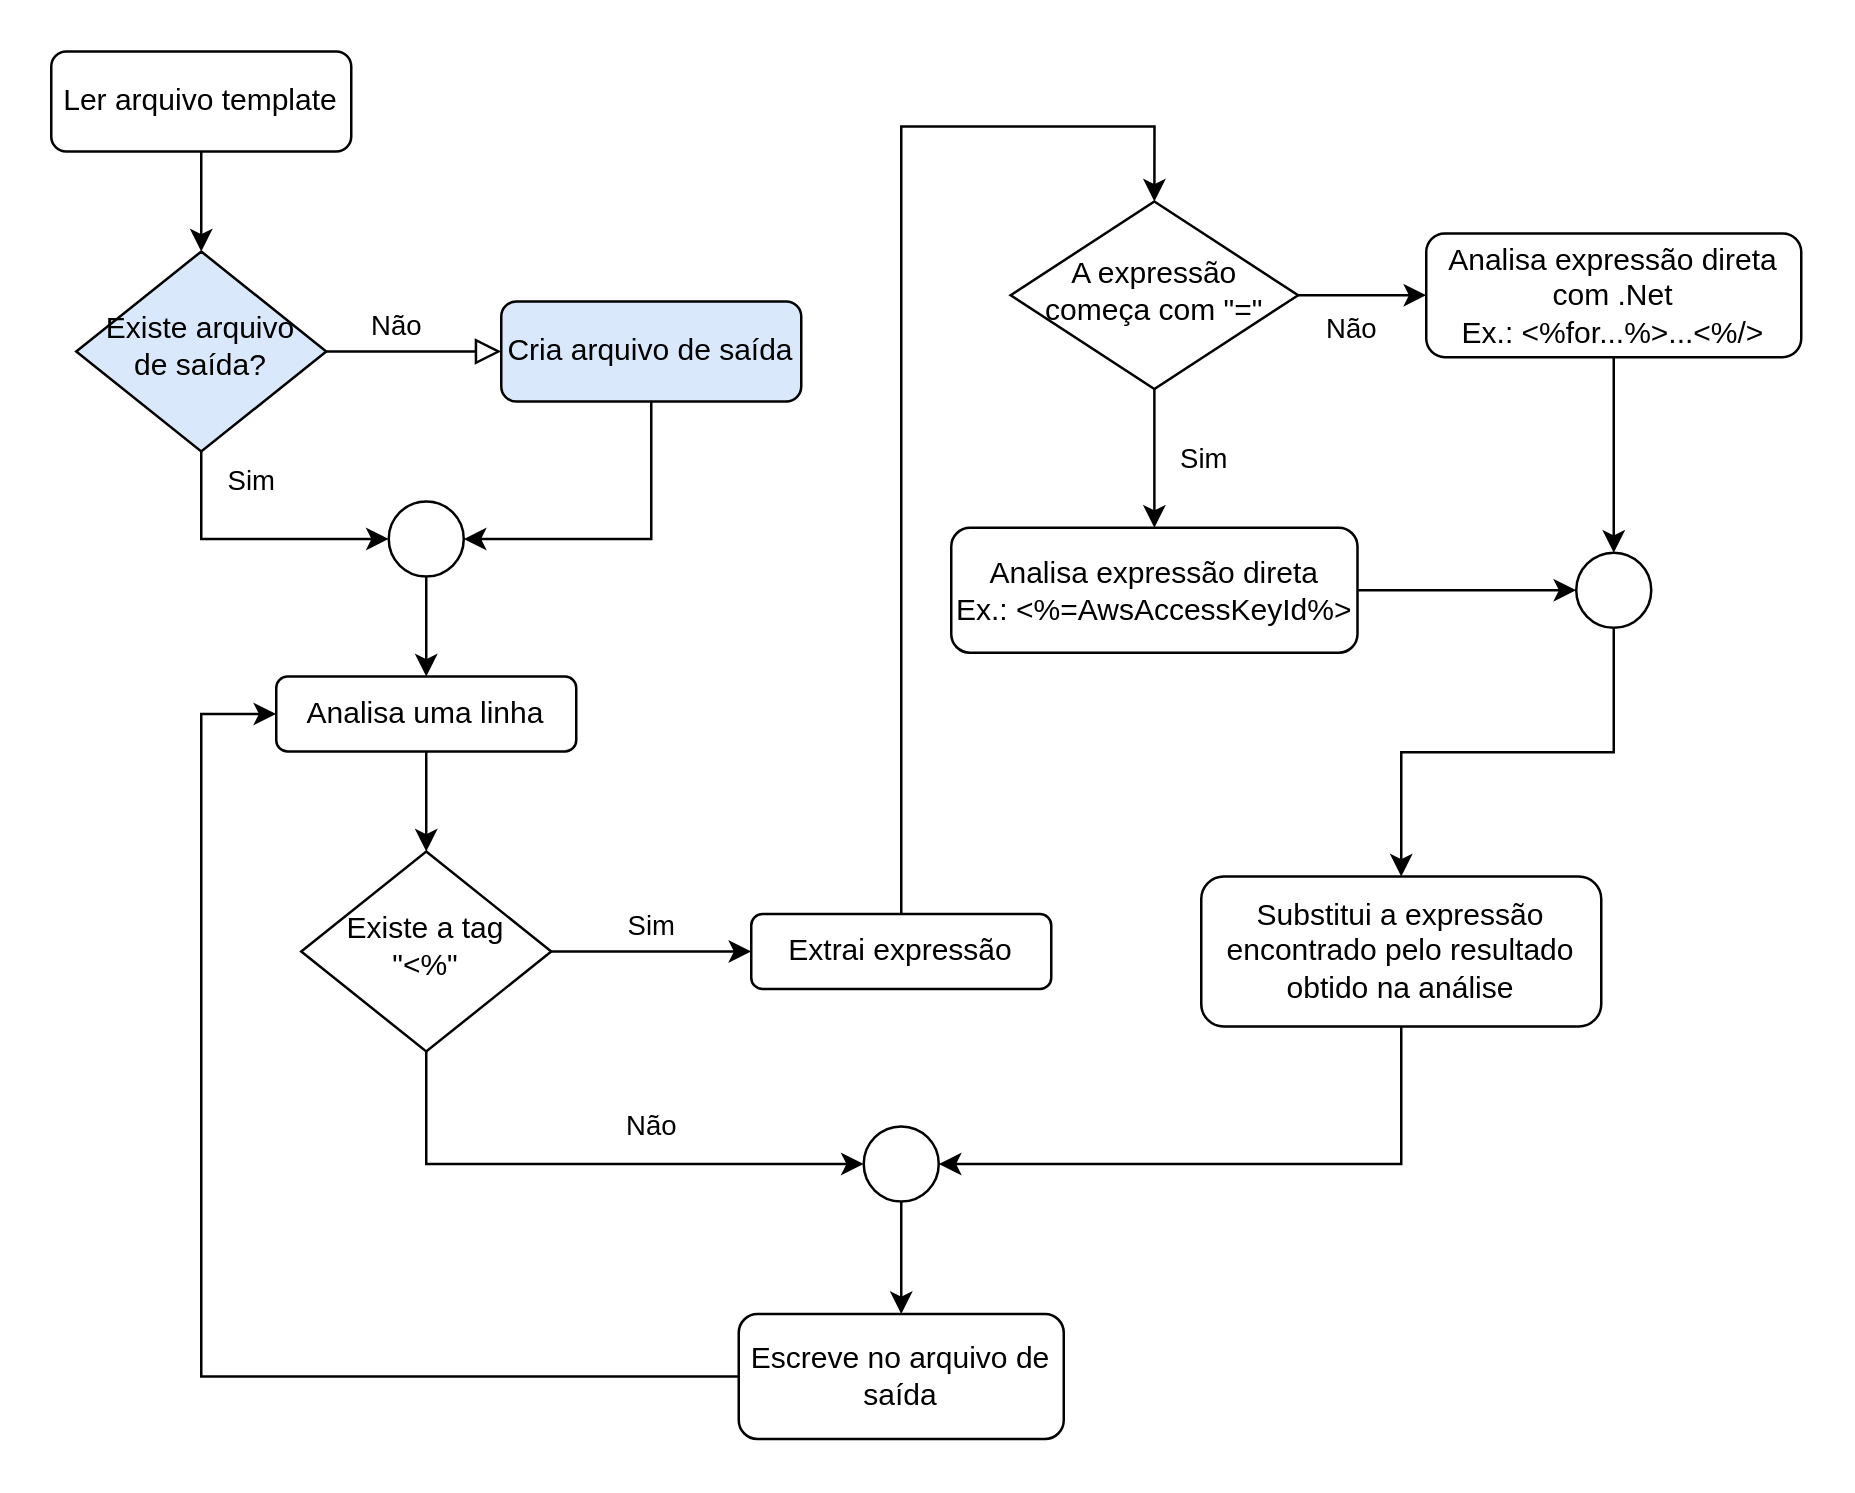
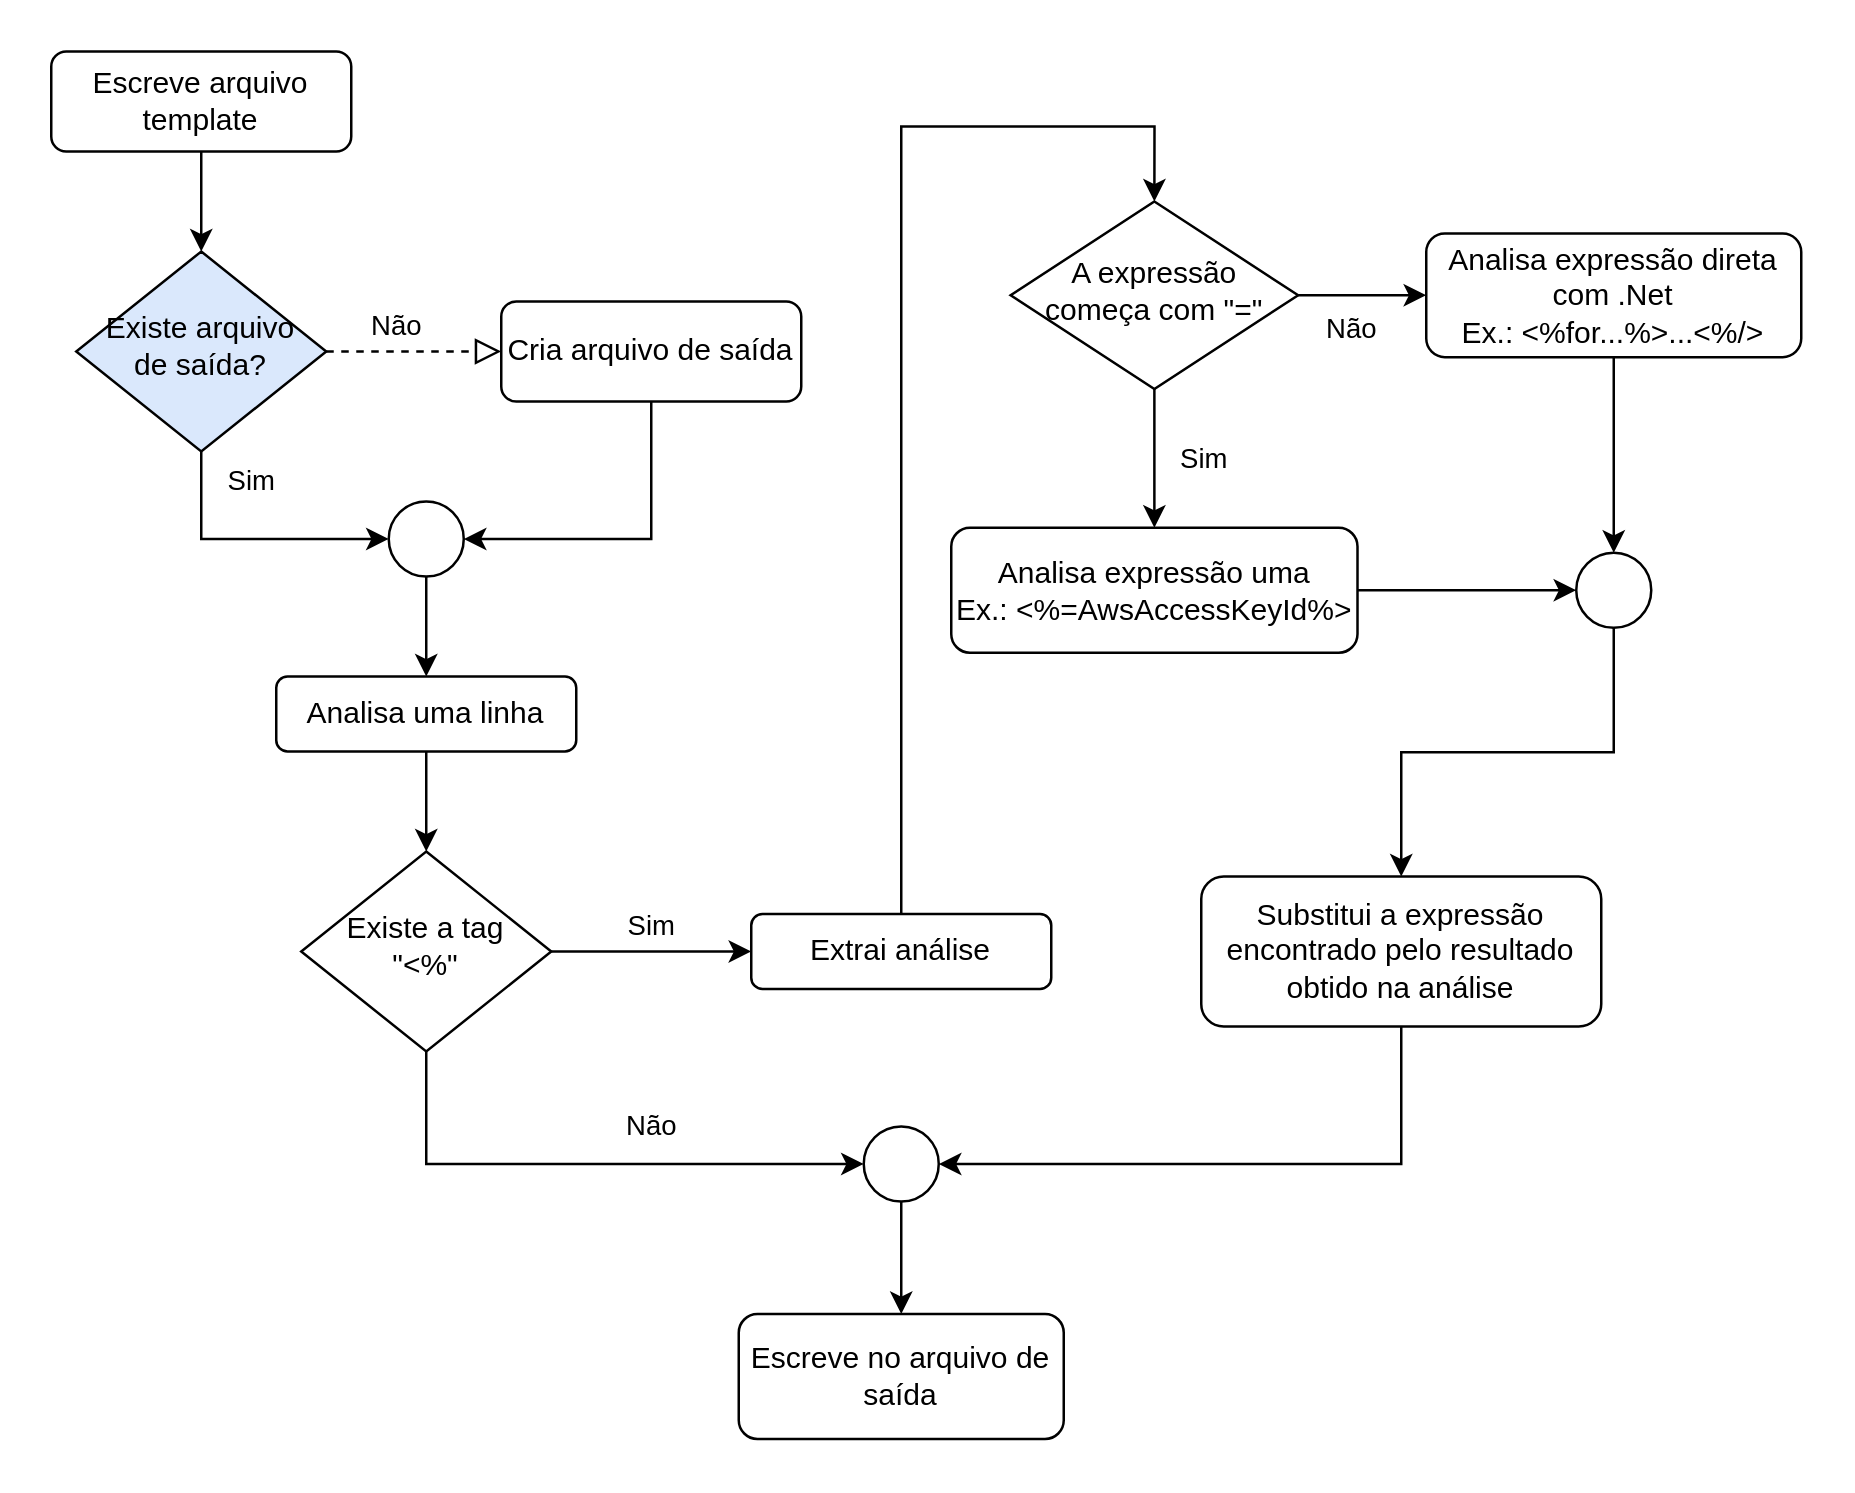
node "Ler arquivo template": label "Ler arquivo template" -> "Escreve arquivo template"
edge "Existe arquivo de saída?" -> "Cria arquivo de saída": style solid -> dashed
node "Cria arquivo de saída": fillcolor #dae8fc -> #ffffff
node "Analisa expressão direta Ex.: <%=AwsAccessKeyId%>": label "Analisa expressão direta Ex.: <%=AwsAccessKeyId%>" -> "Analisa expressão uma Ex.: <%=AwsAccessKeyId%>"
node "Extrai expressão": label "Extrai expressão" -> "Extrai análise"
edge "Escreve no arquivo de saída" -> "Analisa uma linha": removed
